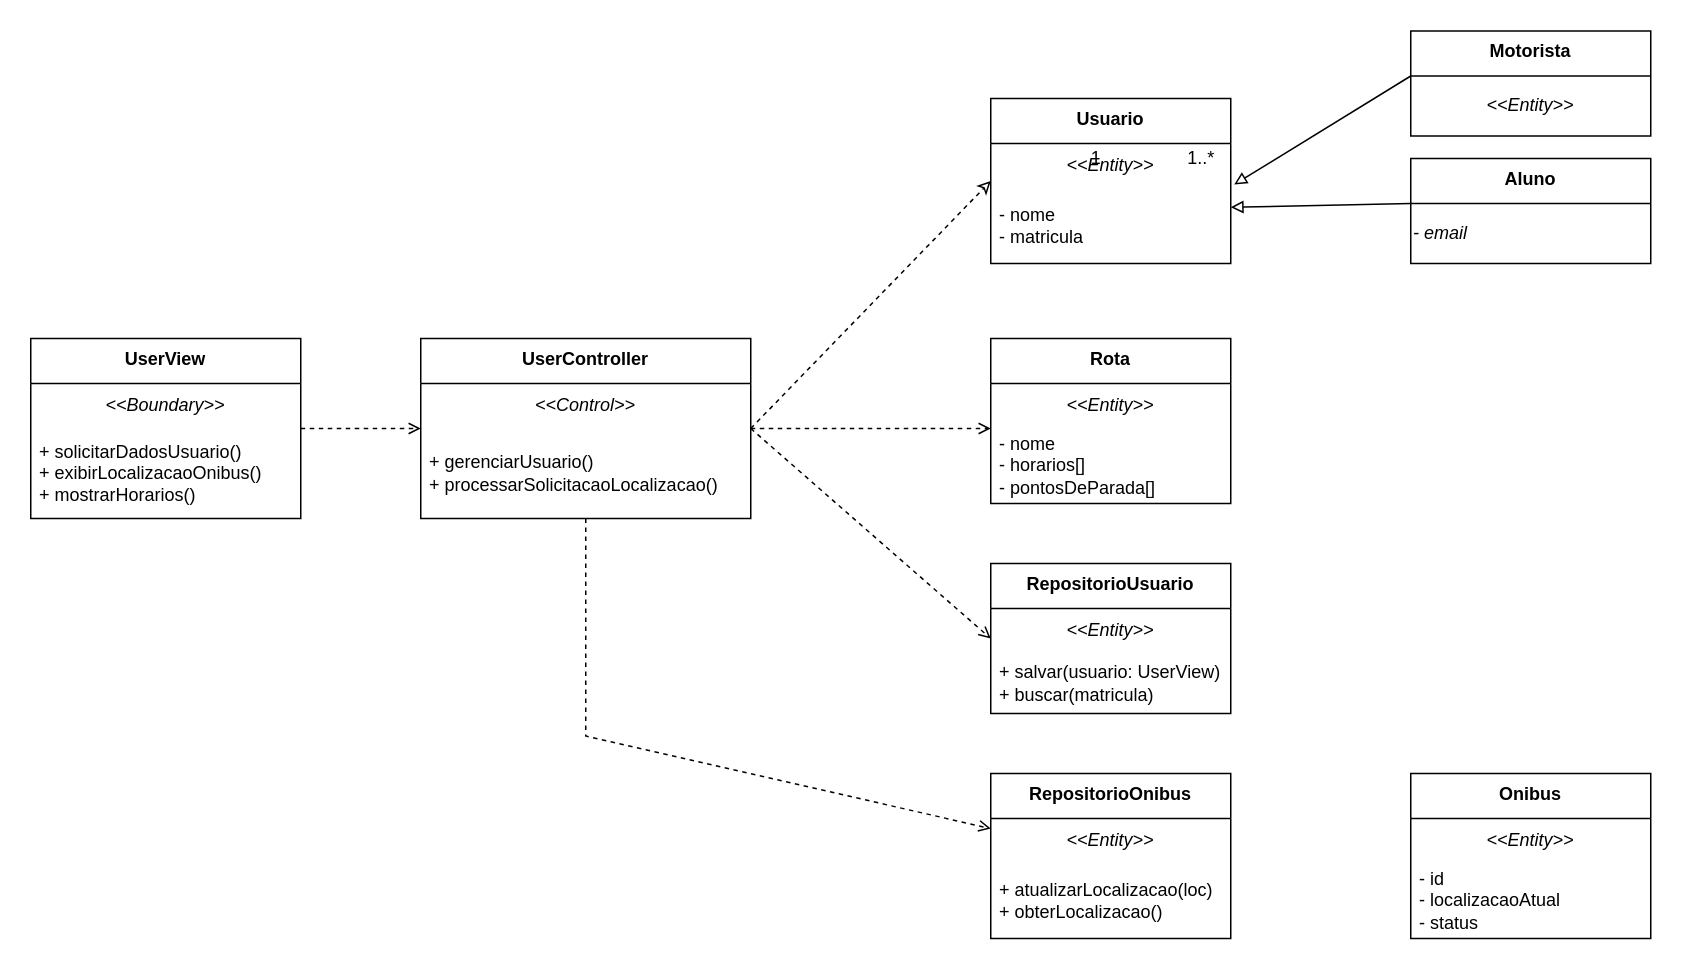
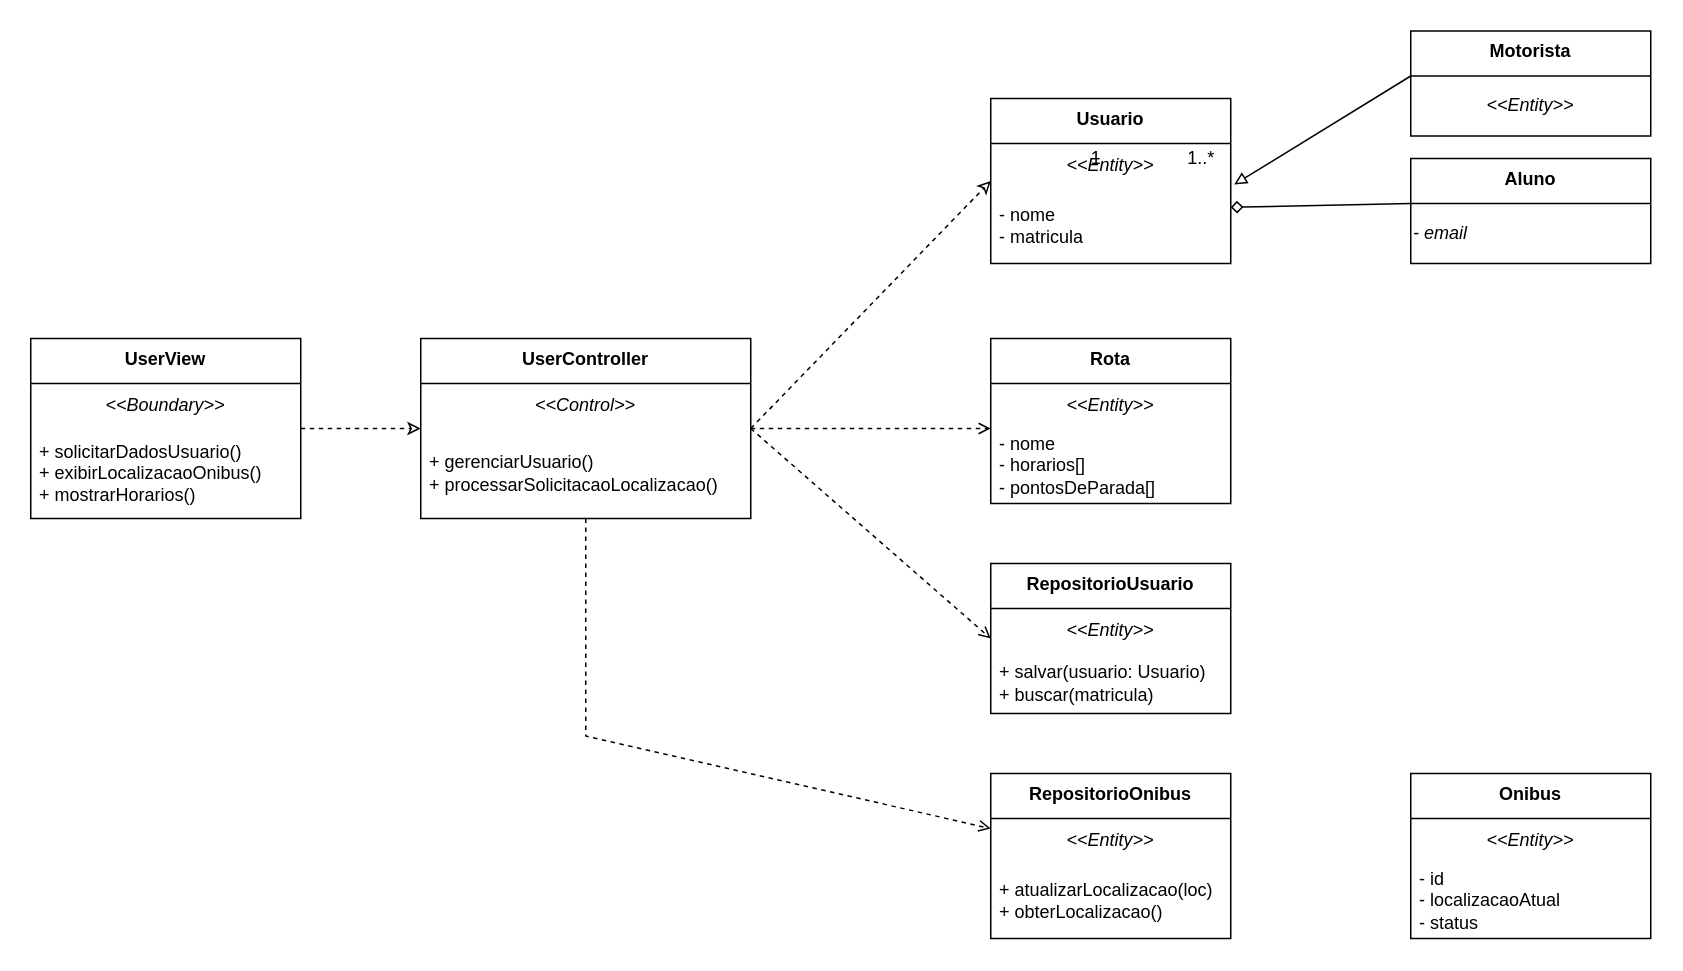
edge "- email" -> "- nome - matricula": arrowhead block -> diamond
edge "UserView" -> "UserController": arrowhead open -> classic
node "+ salvar(usuario: UserView) + buscar(matricula)": label "+ salvar(usuario: UserView) + buscar(matricula)" -> "+ salvar(usuario: Usuario) + buscar(matricula)"
